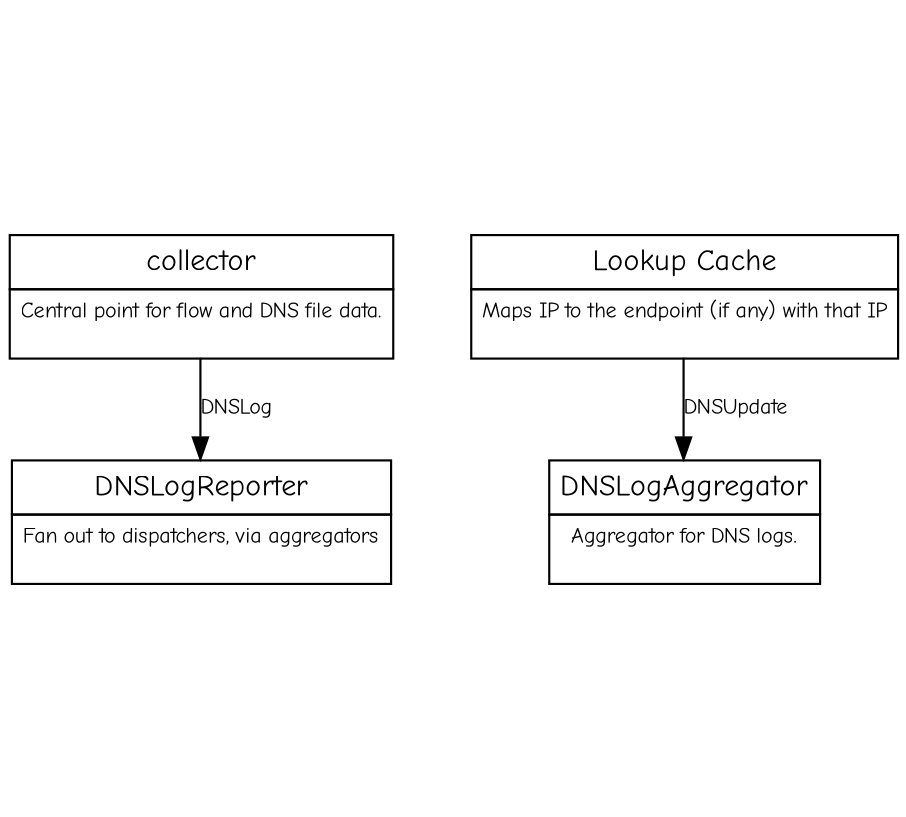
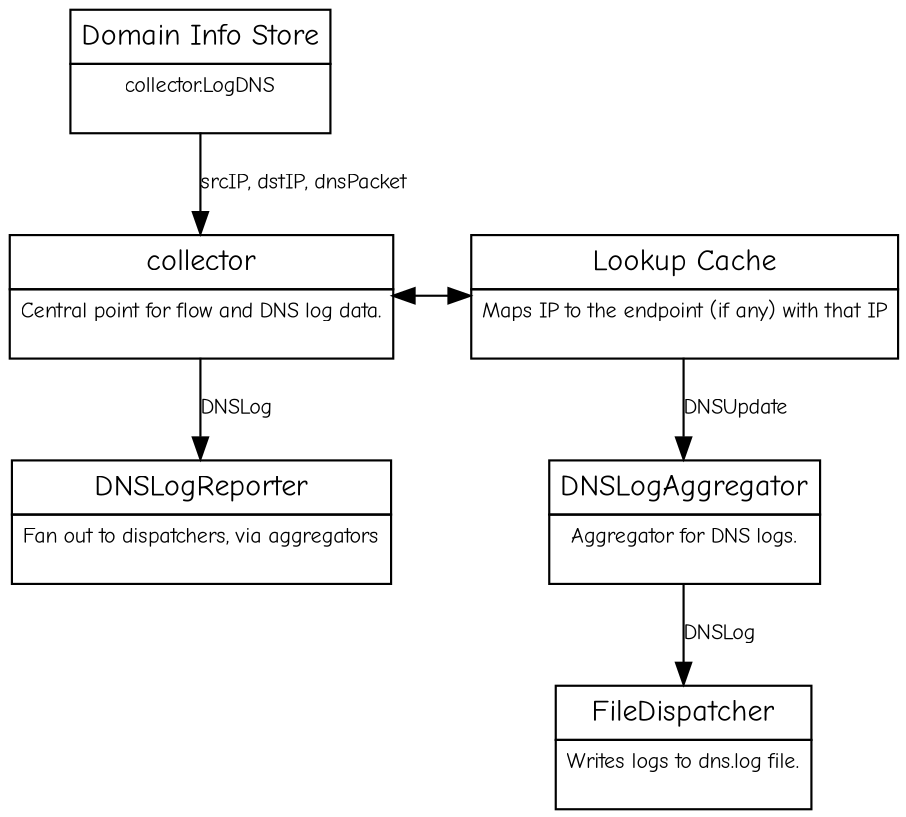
node "Domain Info Store": added
edge "collector" -- "Lookup Cache": added
node "collector": text "Central point for flow and DNS file data." -> "Central point for flow and DNS log data."
node "FileDispatcher": added
